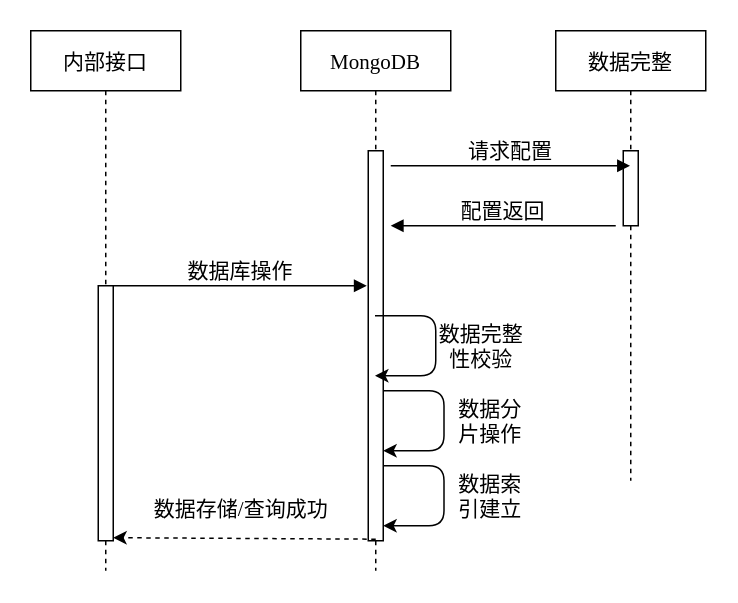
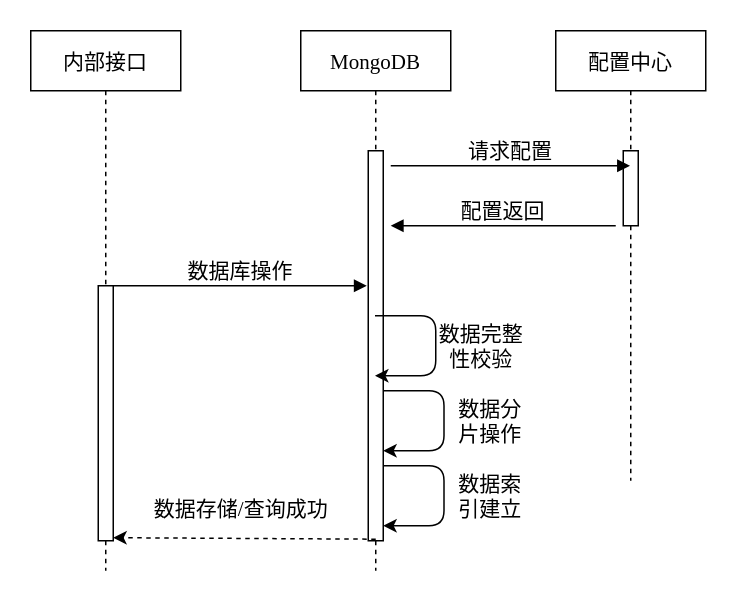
node "数据完整": label "数据完整" -> "配置中心"
